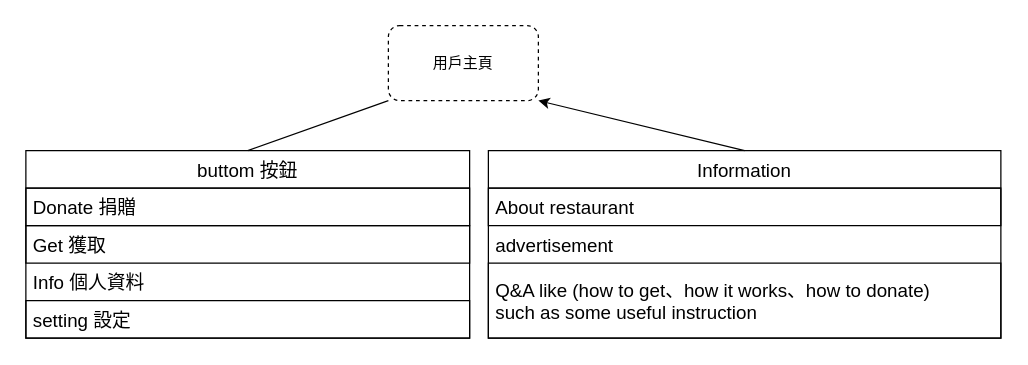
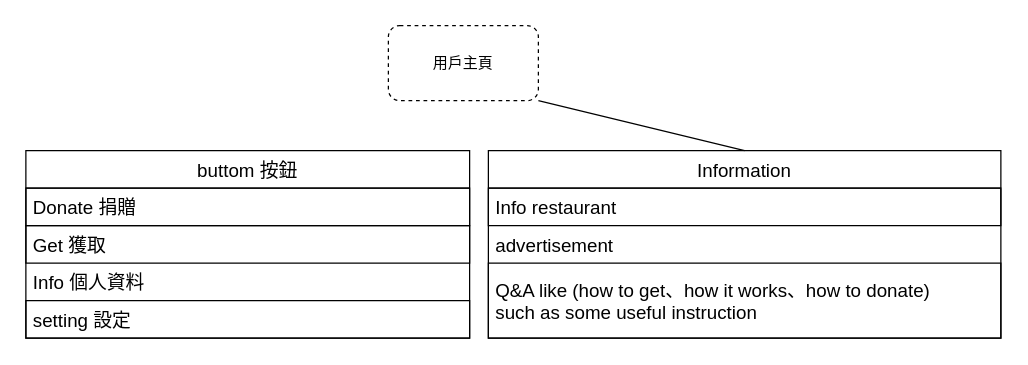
edge "Information" -> "用戶主頁": arrowhead classic -> none
edge "用戶主頁" -- "buttom 按鈕": removed
node "About restaurant": label "About restaurant" -> "Info restaurant"
